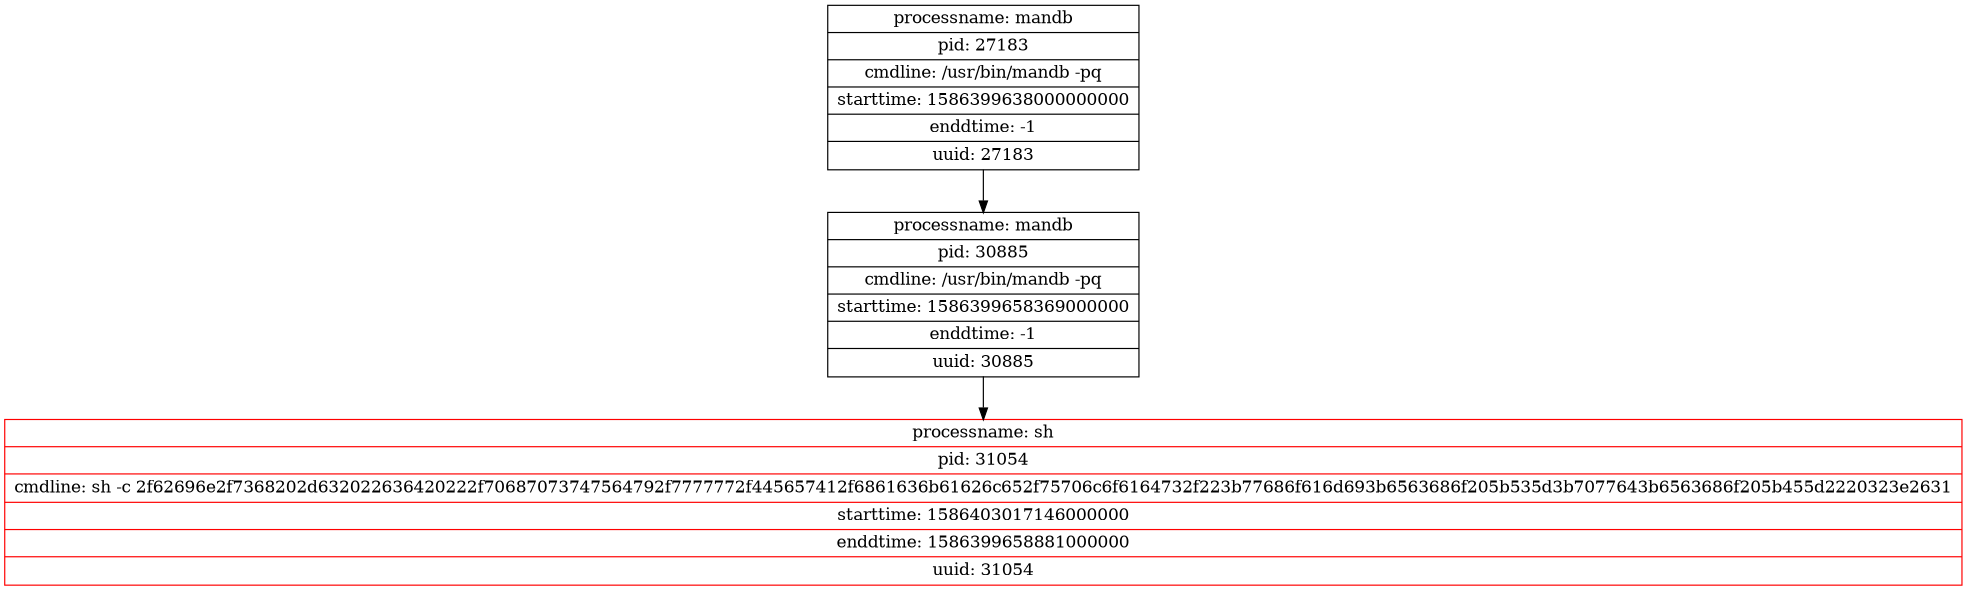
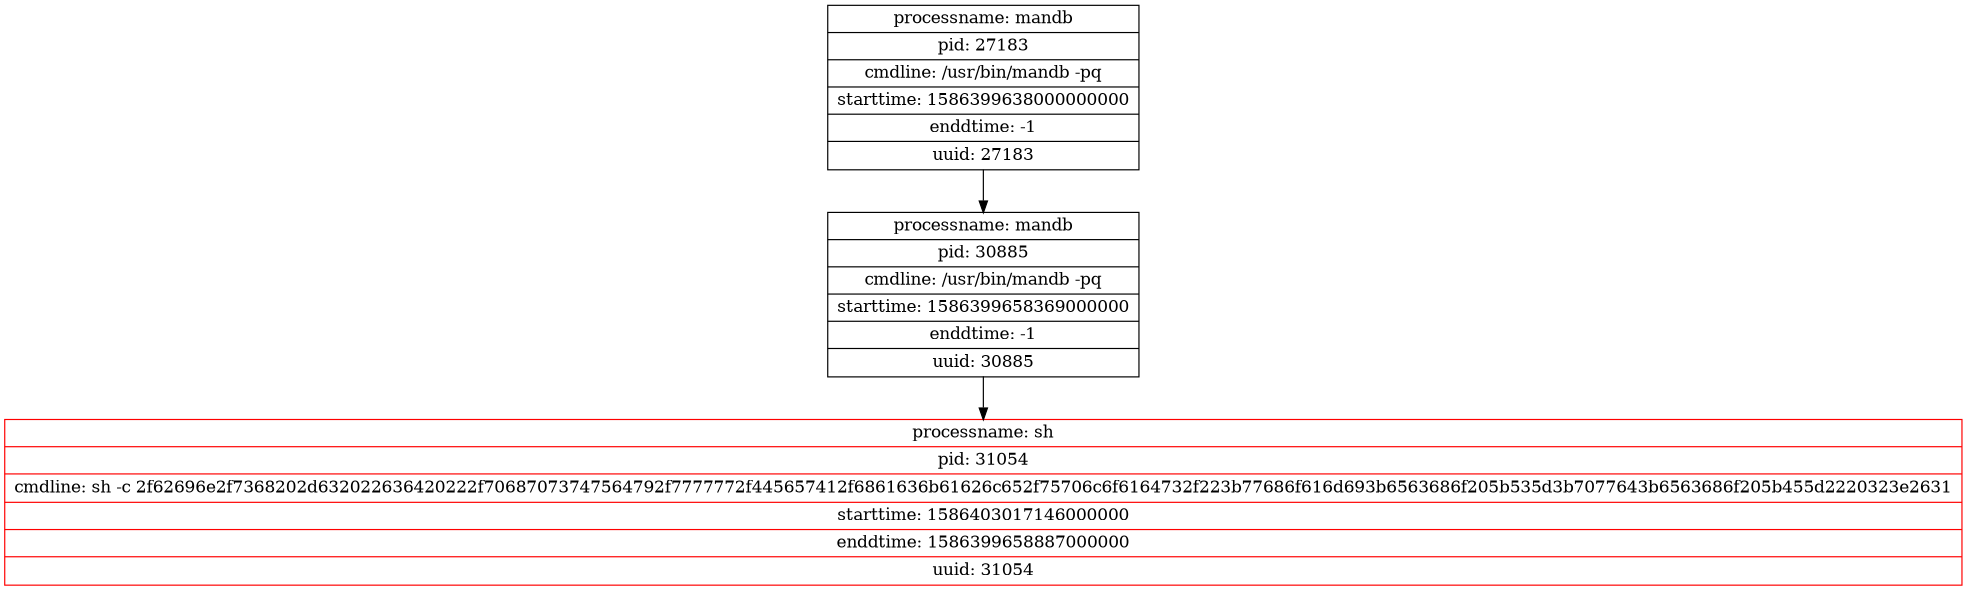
node "processname: sh": text "enddtime: 1586399658881000000" -> "enddtime: 1586399658887000000"
